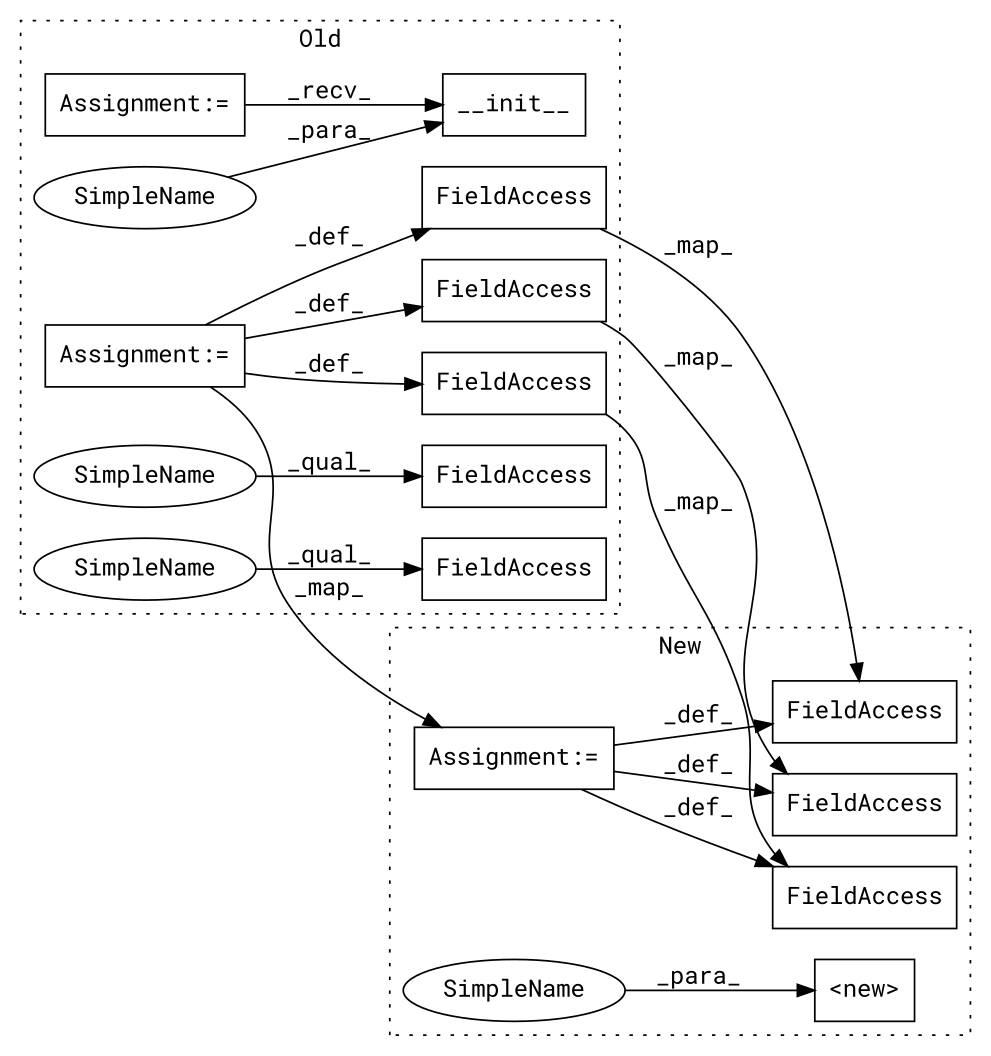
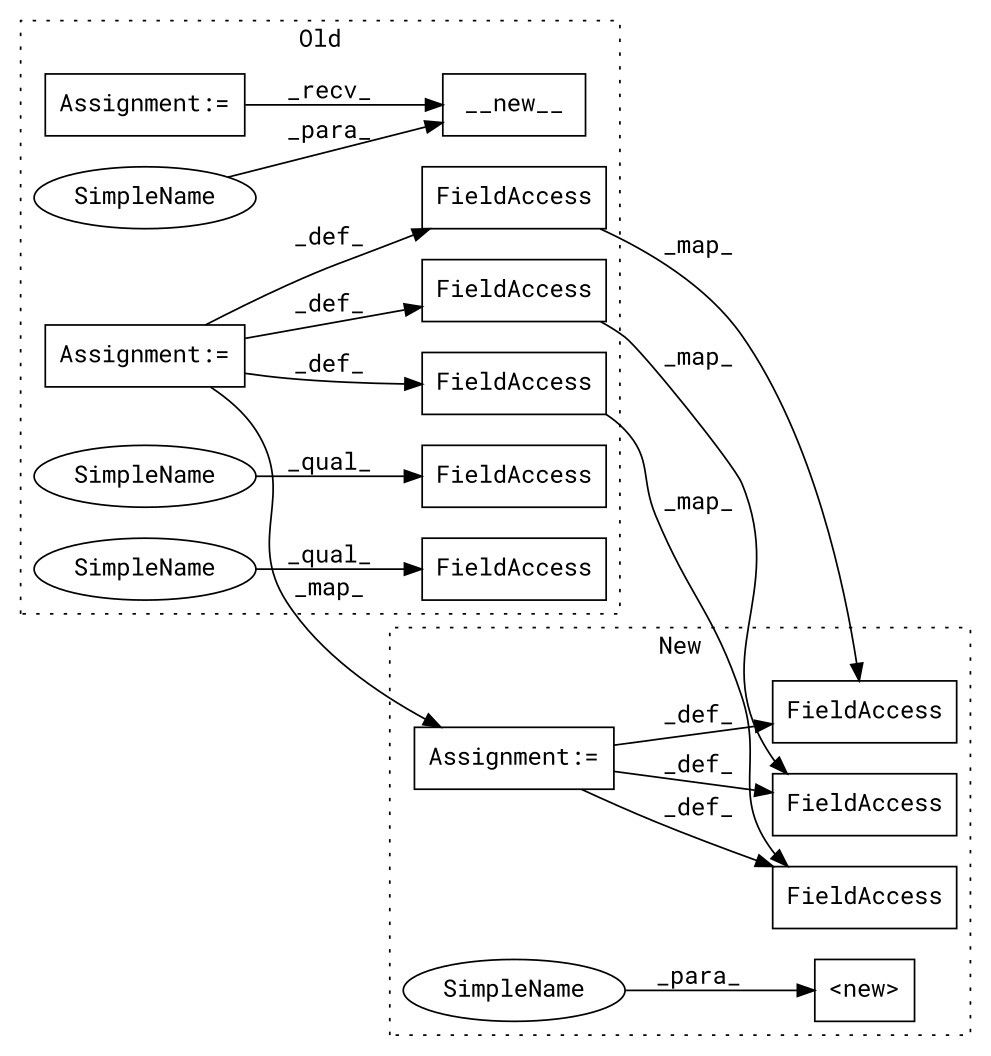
node "__init__": label "__init__" -> "__new__"
